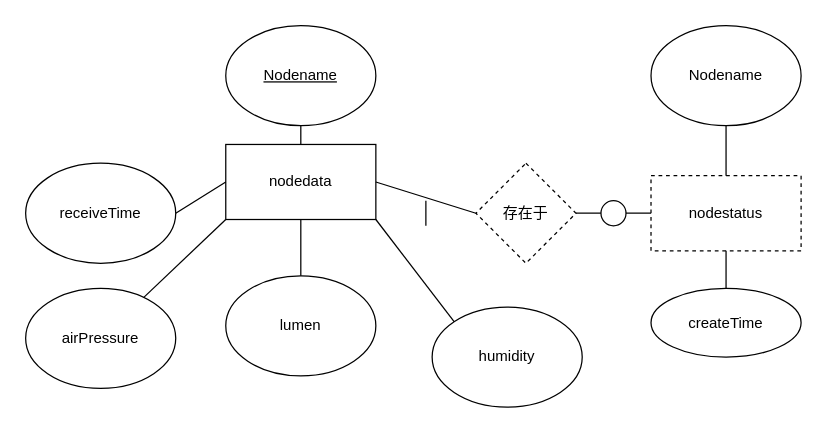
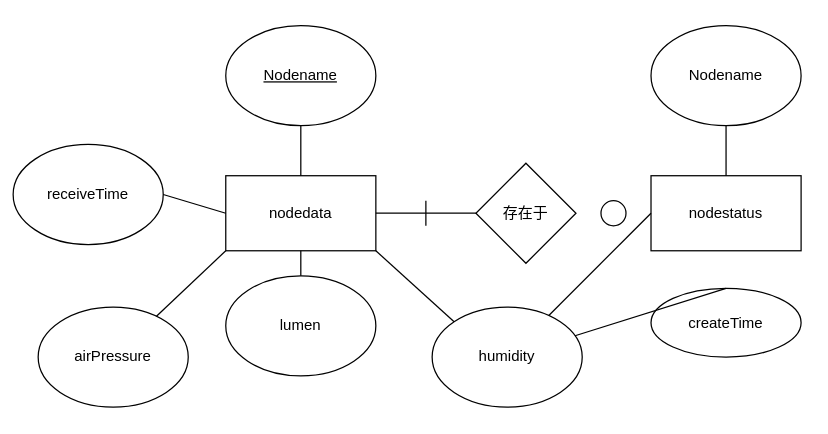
node "nodedata": moved (301, 182) -> (301, 213)
node "receiveTime": moved (101, 213) -> (88, 194)
node "存在于": style dashed -> solid
edge "存在于" -- "nodestatus": now "humidity" -- "nodestatus"
node "nodestatus": style dashed -> solid
edge "nodestatus" -- "createTime": now "humidity" -- "createTime"
node "airPressure": moved (101, 338) -> (113, 357)
